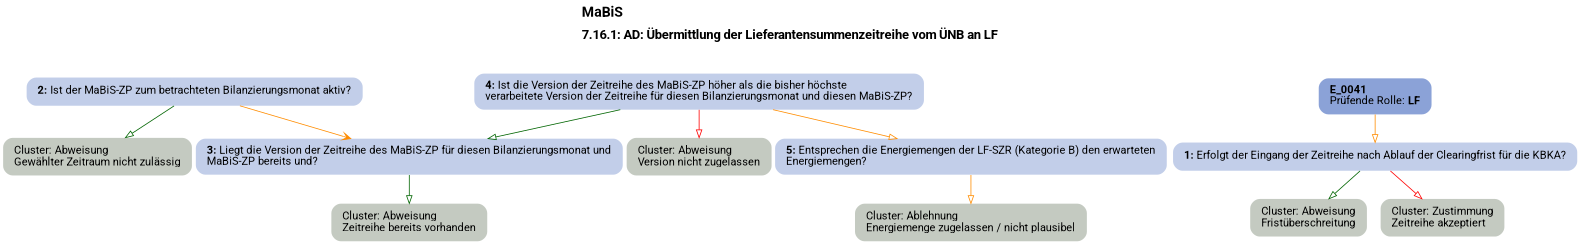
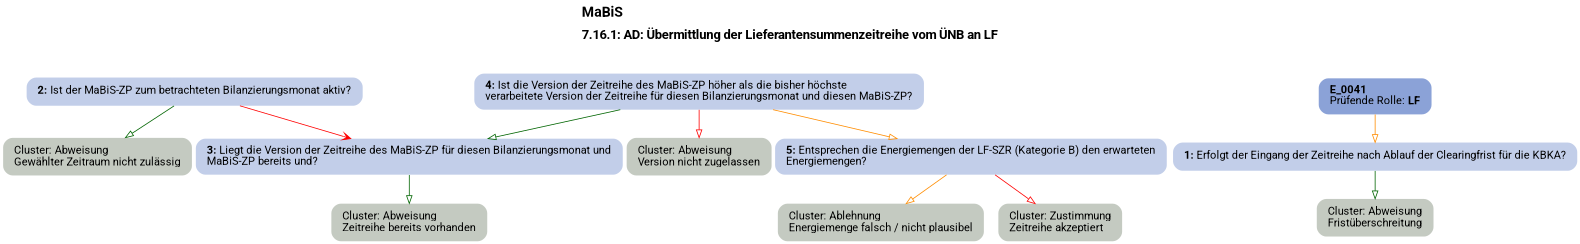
edge "2:" -> "3:": color darkorange -> red
edge "1:" -> "Cluster: Zustimmung": now "5:" -> "Cluster: Zustimmung"
node "Cluster: Ablehnung": text "Energiemenge zugelassen / nicht plausibel" -> "Energiemenge falsch / nicht plausibel"
